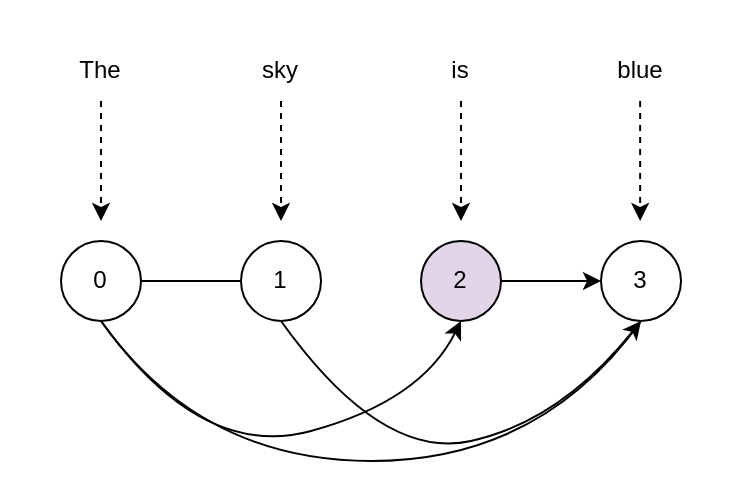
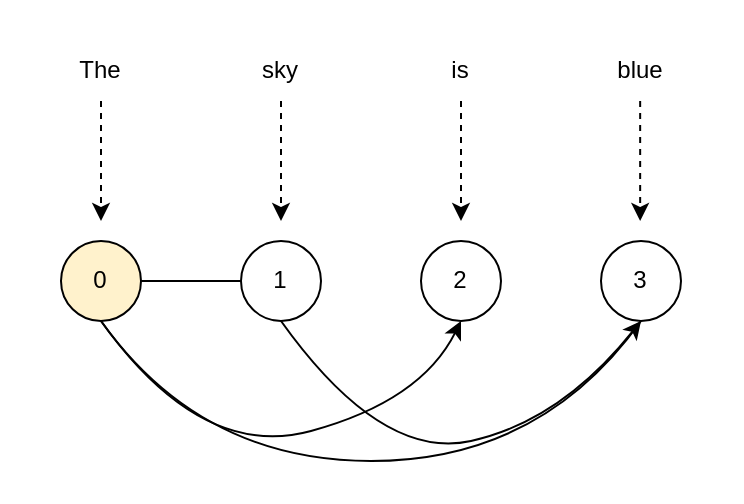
node "0": fillcolor #ffffff -> #fff2cc
node "2": fillcolor #e1d5e7 -> #ffffff
edge "2" -> "3": removed
